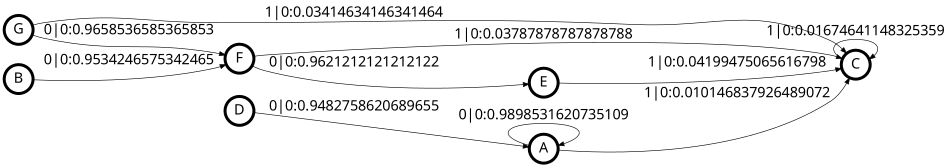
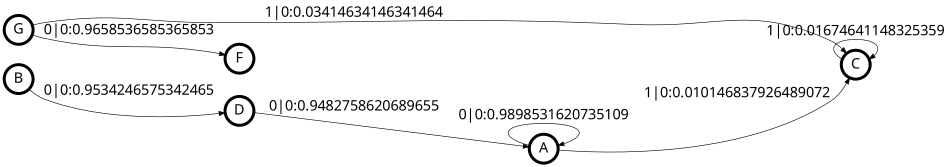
edge "F" -> "C": removed, label "1|0:0.03787878787878788"
edge "B" -> "F": now "B" -> "D"
node "E": removed
